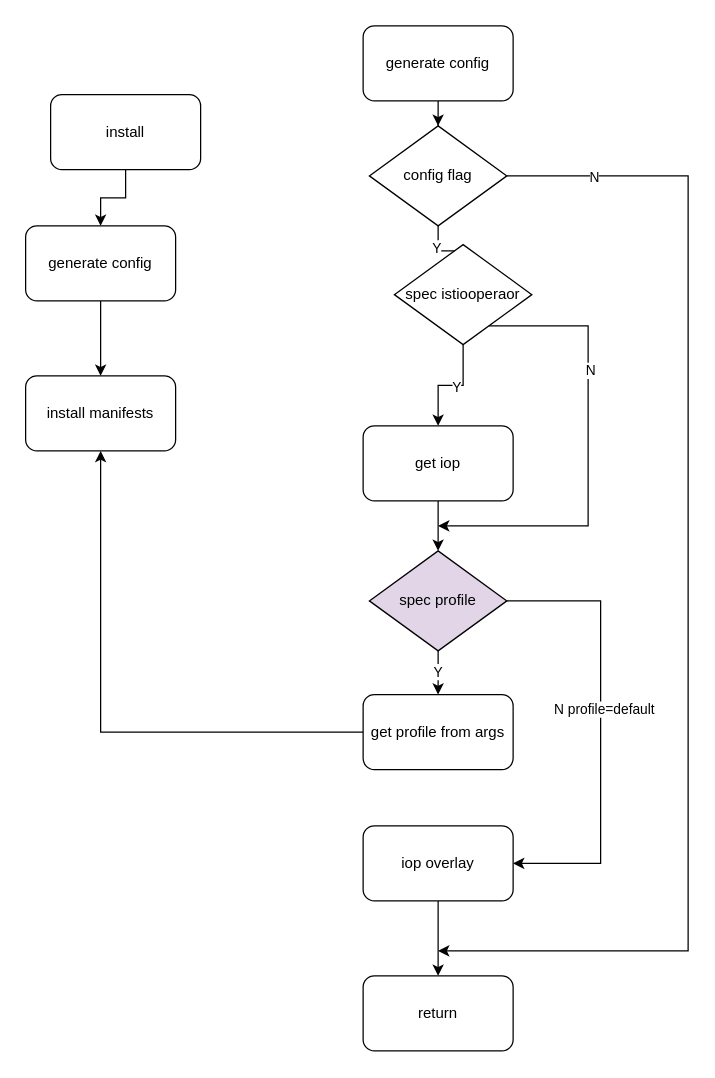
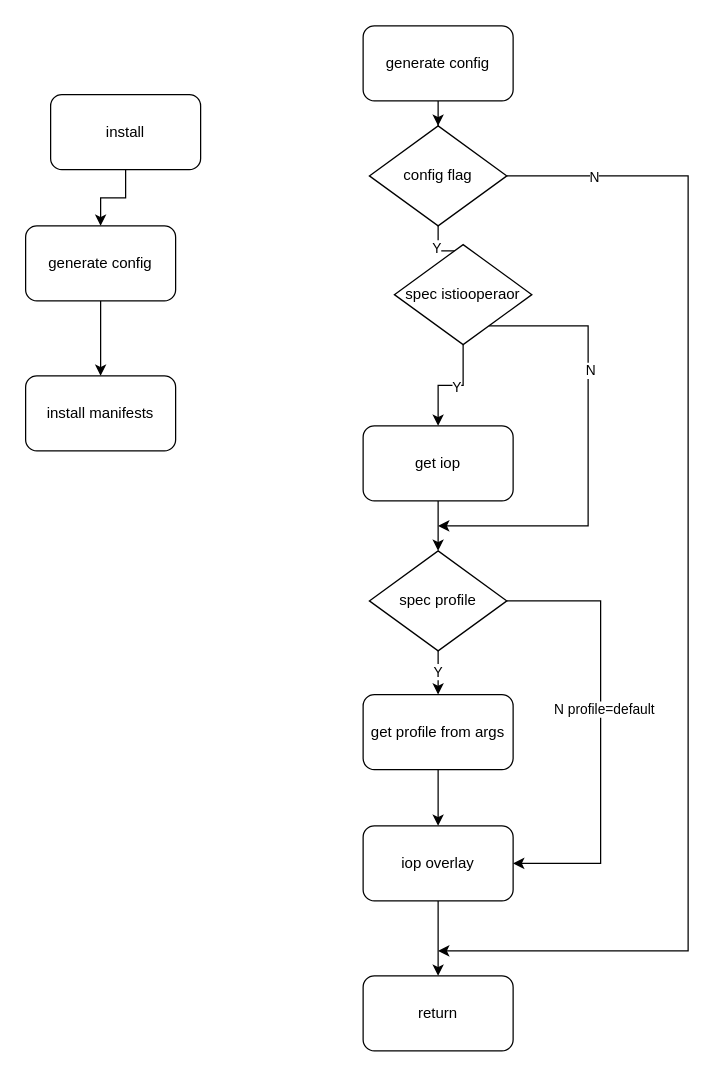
node "spec profile": fillcolor #e1d5e7 -> #ffffff
edge "get profile from args" -> "install manifests": now "get profile from args" -> "iop overlay"
